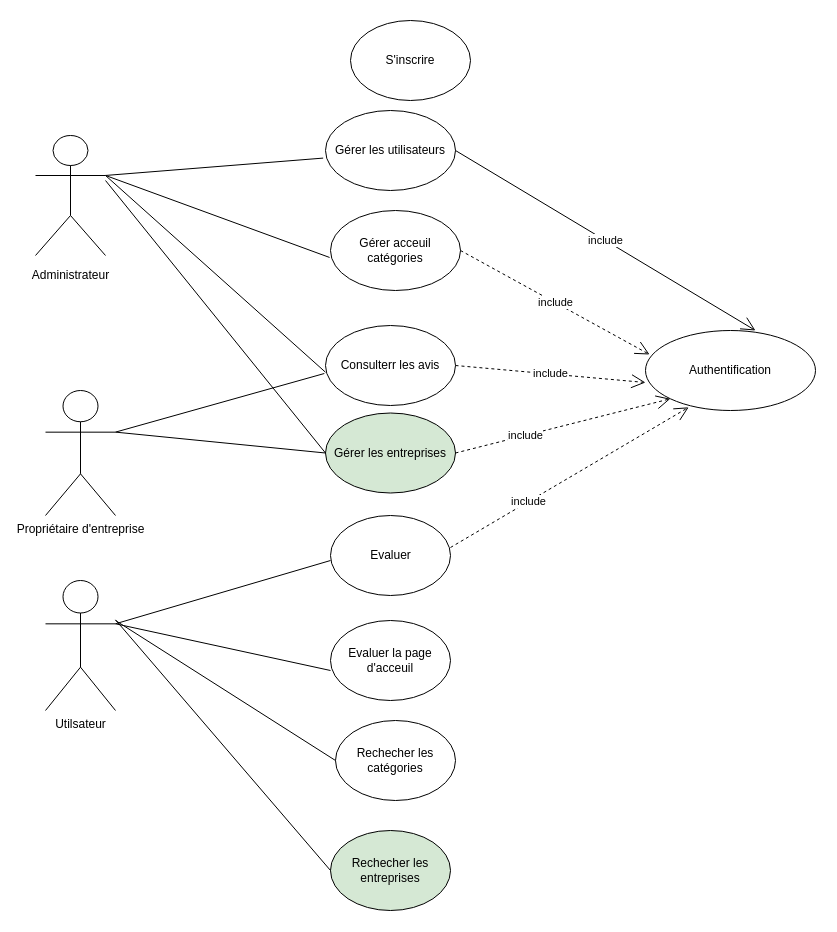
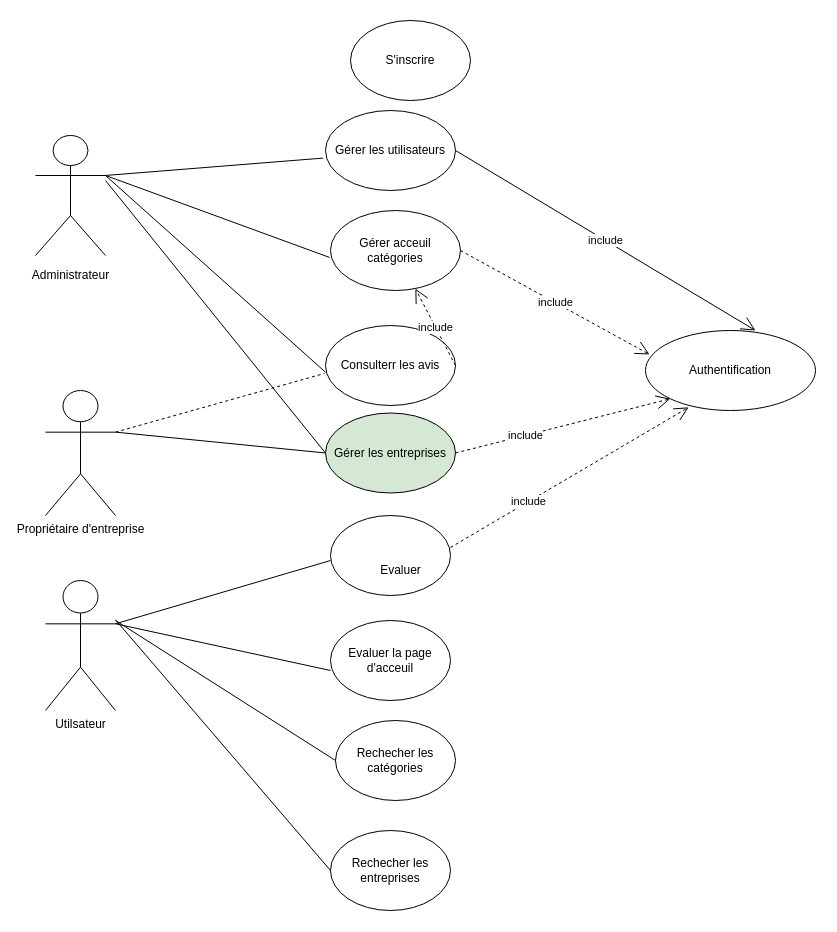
edge "Consulterr les avis" -> "Authentification": now "Consulterr les avis" -> "Gérer acceuil catégories"
edge "Consulterr les avis" -- "Propriétaire d'entreprise": style solid -> dashed
node "Evaluer": moved (391, 556) -> (401, 571)
node "Rechecher les entreprises": fillcolor #d5e8d4 -> #ffffff
